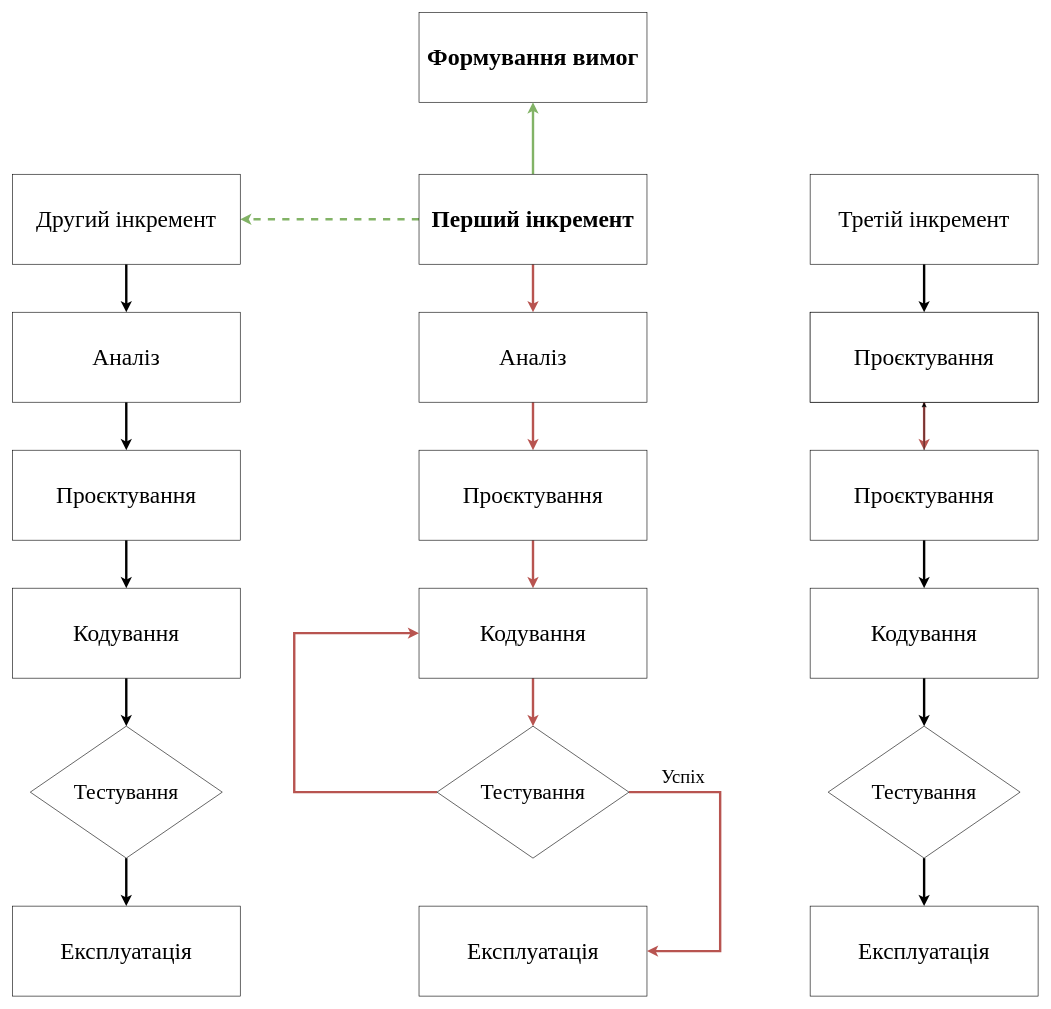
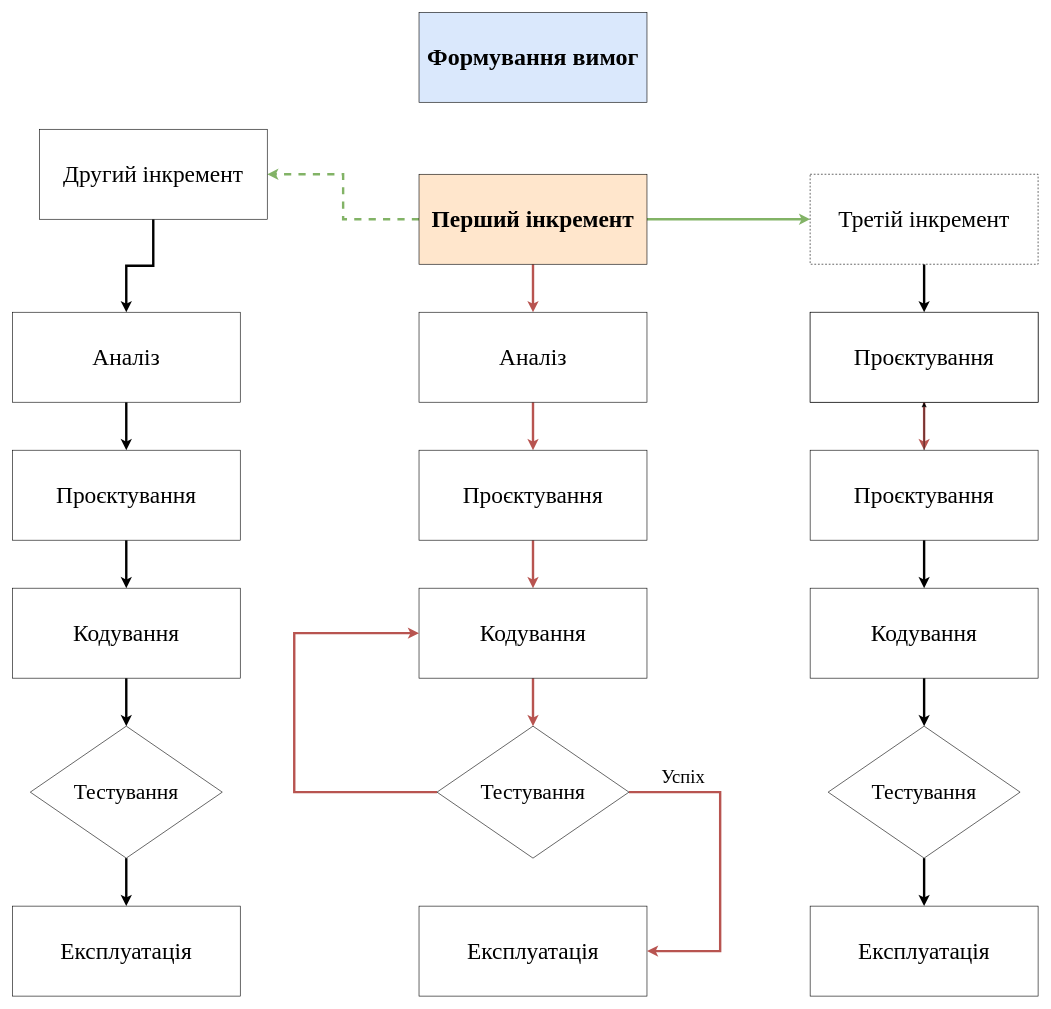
node "Формування вимог": fillcolor #ffffff -> #dae8fc
edge "Перший інкремент" -> "Формування вимог": now "Перший інкремент" -> "Третій інкремент"
node "Другий інкремент": moved (126, 219) -> (153, 174)
node "Перший інкремент": fillcolor #ffffff -> #ffe6cc
node "Третій інкремент": style solid -> dashed
